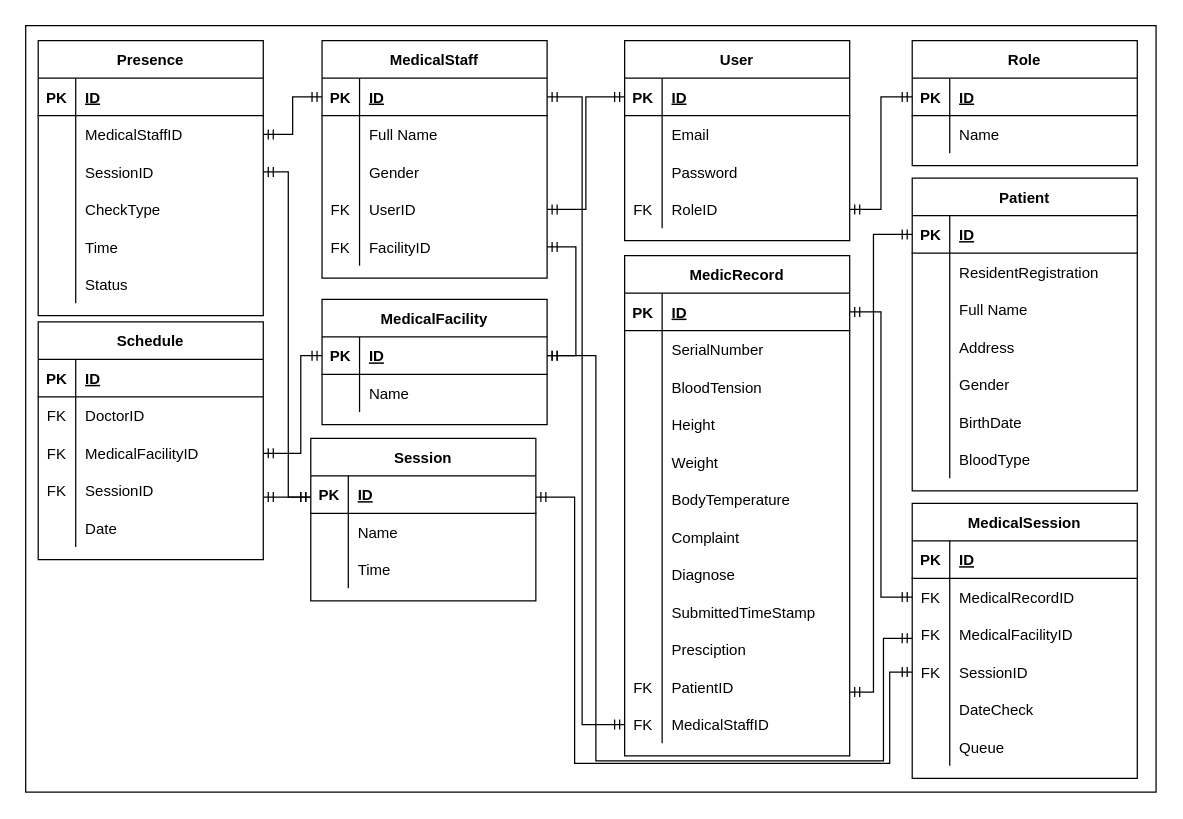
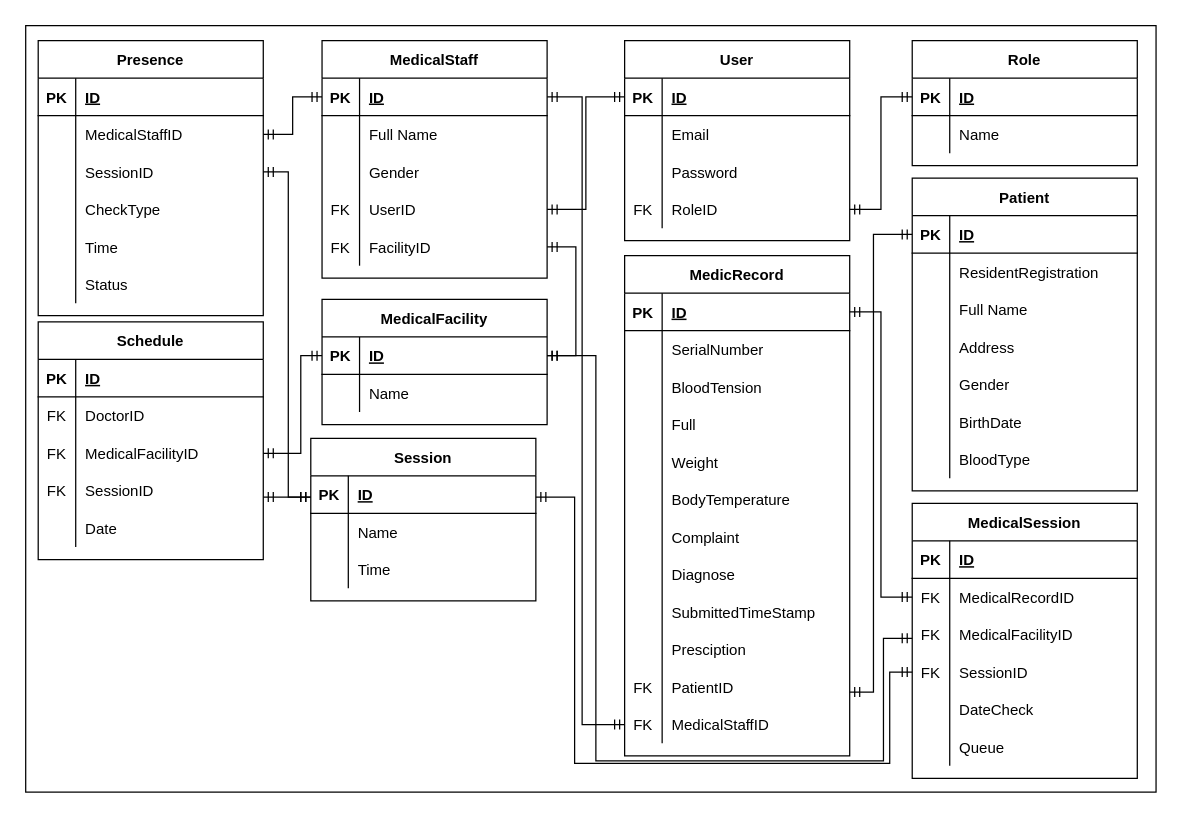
node "Height": label "Height" -> "Full"
